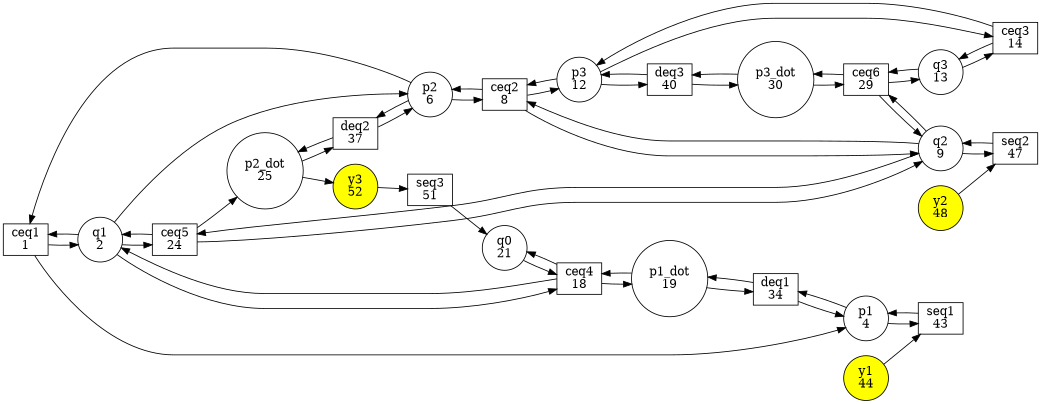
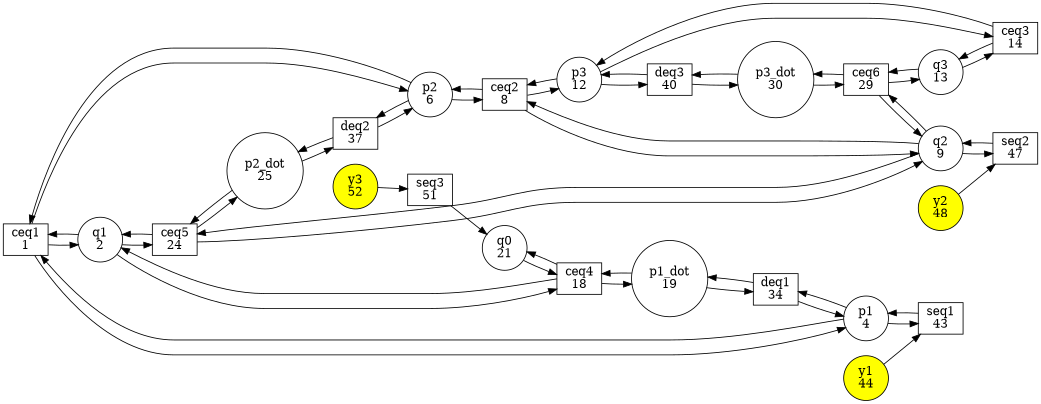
edge "q1 2" -> "p2 6": now "ceq1 1" -> "p2 6"
edge "p2_dot 25" -> "y3 52": now "p2_dot 25" -> "ceq5 24"
edge "p1 4" -> "ceq1 1": added
